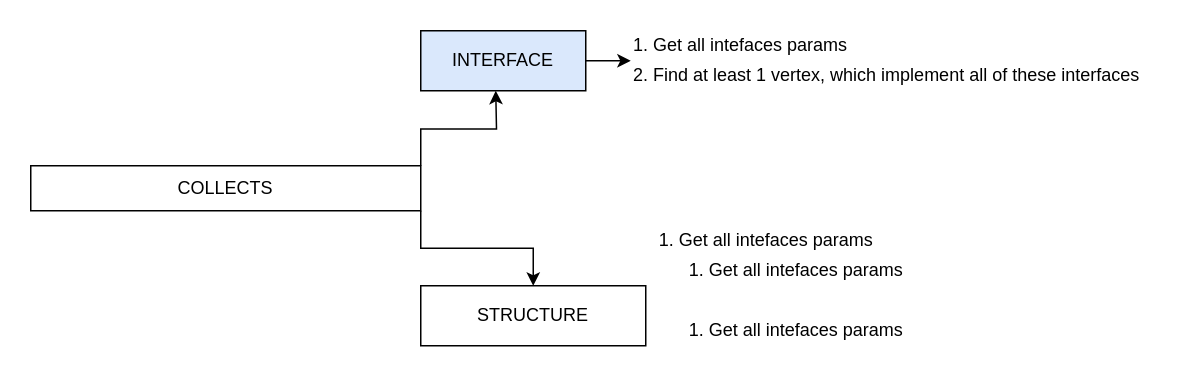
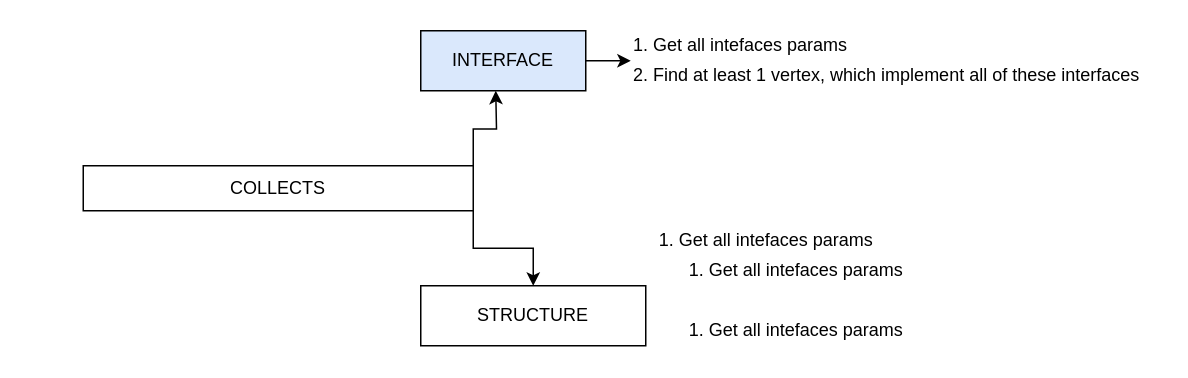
node "COLLECTS": moved (226, 188) -> (278, 188)
